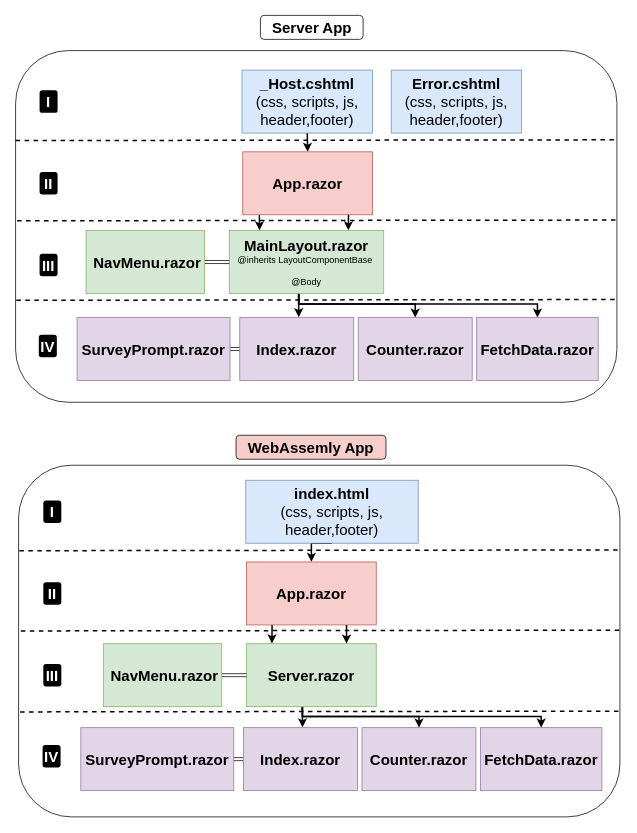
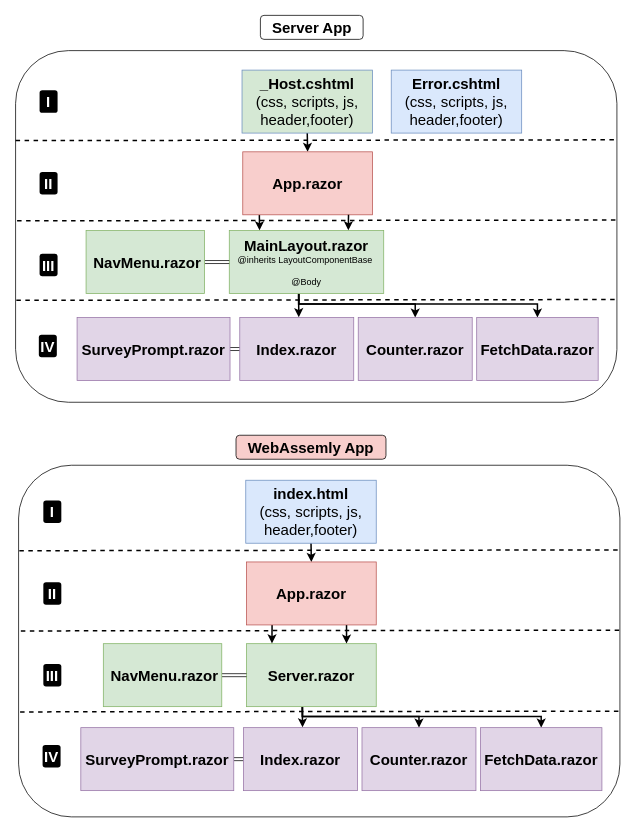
node "_Host.cshtml (css, scripts, js, header,footer)": fillcolor #dae8fc -> #d5e8d4
node "index.html (css, scripts, js, header,footer)": size 173x63 -> 131x63
